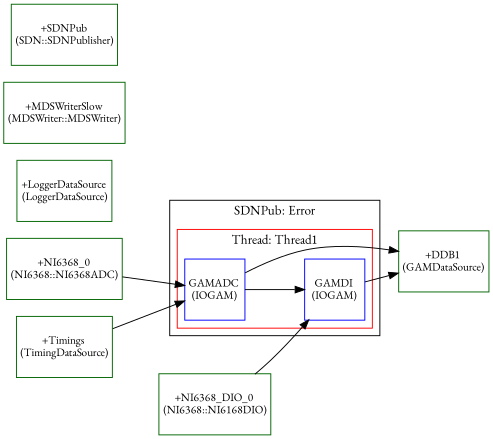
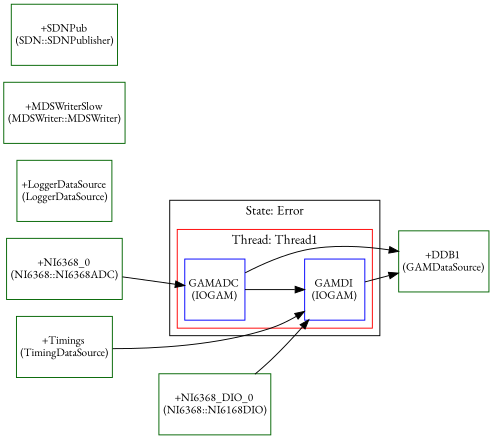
cluster "SDNPub: Error": label "SDNPub: Error" -> "State: Error"
edge "+Timings" -> "GAMADC": now "+Timings" -> "GAMDI"
